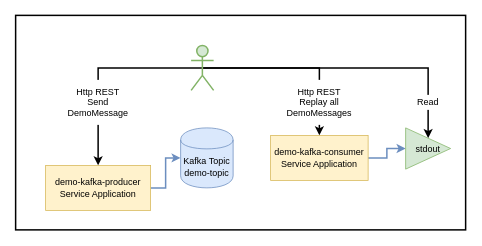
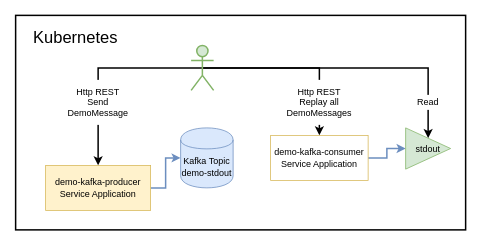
node "Kubernetes": added
node "demo-kafka-consumer Service Application": fillcolor #fff2cc -> #ffffff
node "Kafka Topic demo-topic": label "Kafka Topic demo-topic" -> "Kafka Topic demo-stdout"
